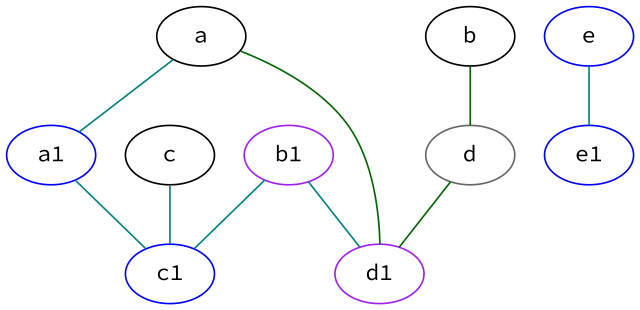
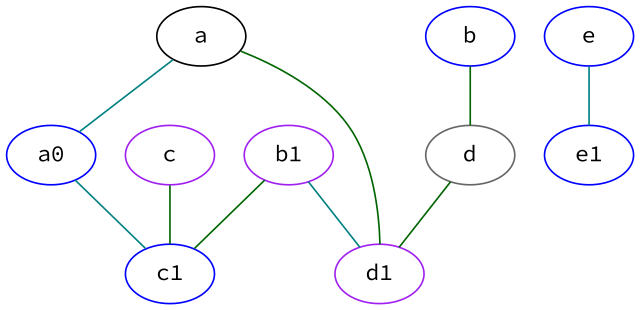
node "b": color black -> blue
node "a1": label "a1" -> "a0"
node "c": color black -> purple
edge "b1" -- "c1": color teal -> darkgreen
edge "c" -- "c1": color teal -> darkgreen
